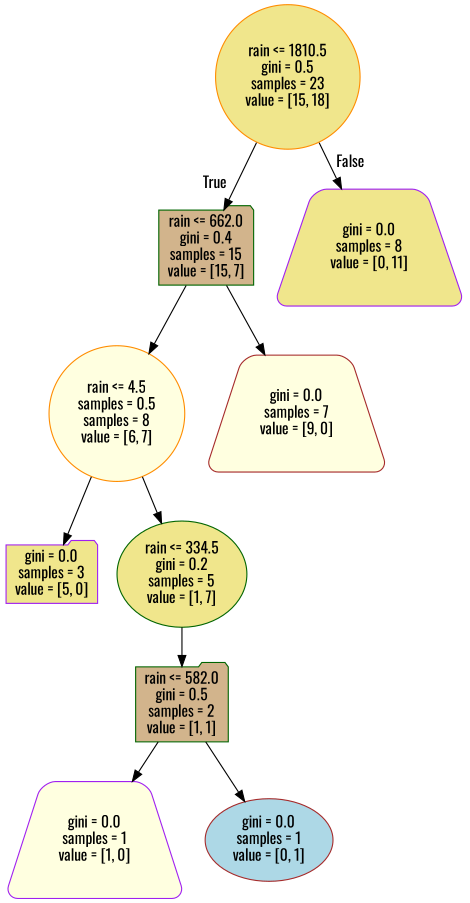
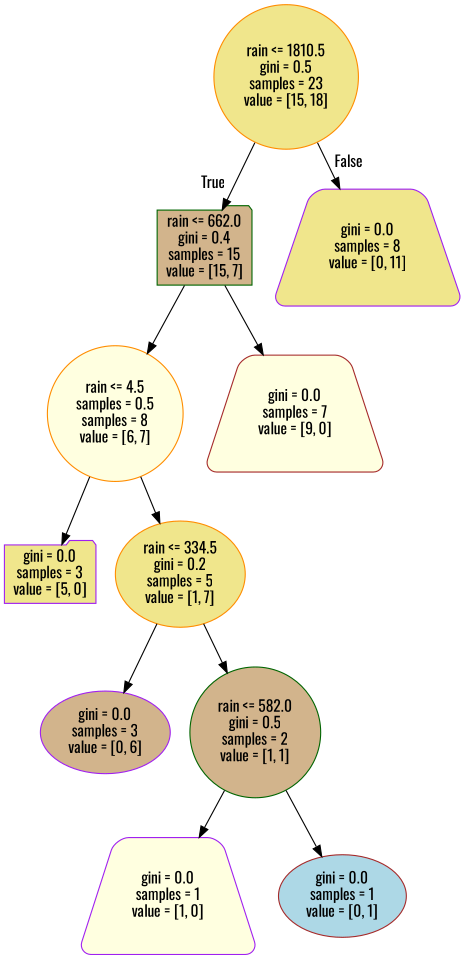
node "rain <= 334.5 gini = 0.2 samples = 5 value = [1, 7]": color darkgreen -> darkorange
node "rain <= 582.0 gini = 0.5 samples = 2 value = [1, 1]": shape folder -> circle
node "gini = 0.0 samples = 3 value = [0, 6]": added
